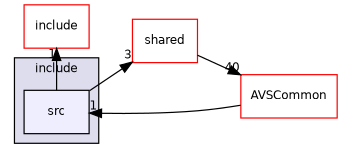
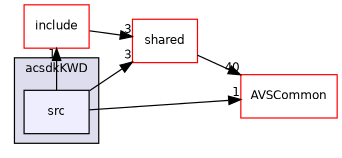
edge "include" -> "shared": added
cluster "include": label "include" -> "acsdkKWD"
edge "AVSCommon" -> "src": reversed
